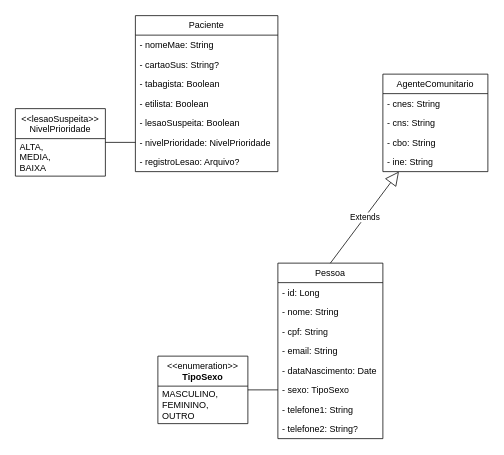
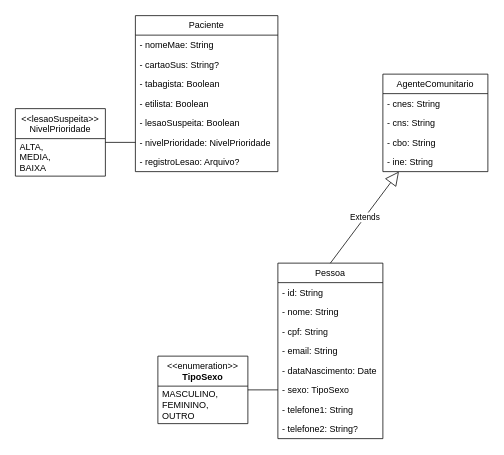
node "- id: Long": label "- id: Long" -> "- id: String"
